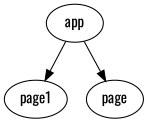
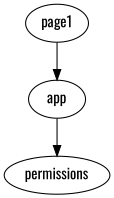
edge "app" -> "page1": reversed
node "page": label "page" -> "permissions"
